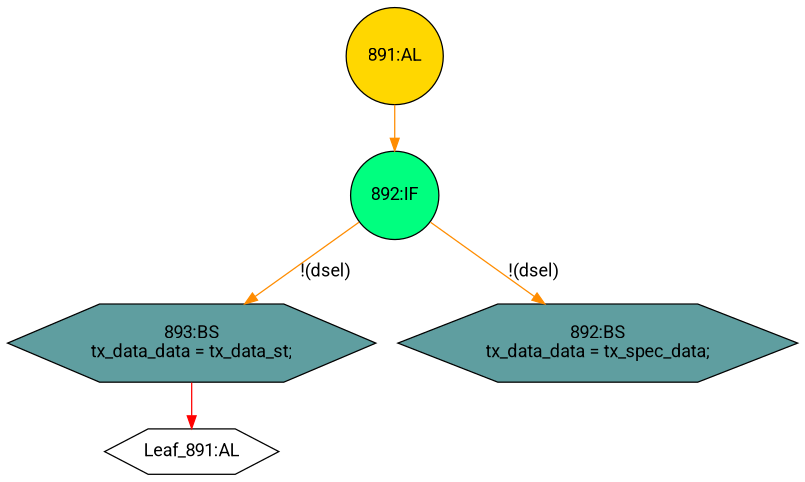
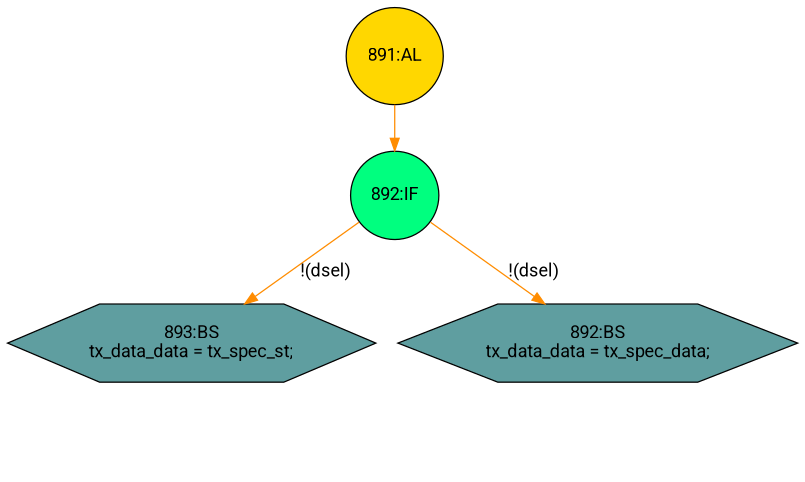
node "893:BS tx_data_data = tx_data_st;": label "893:BS tx_data_data = tx_data_st;" -> "893:BS tx_data_data = tx_spec_st;"
node "Leaf_891:AL": removed
